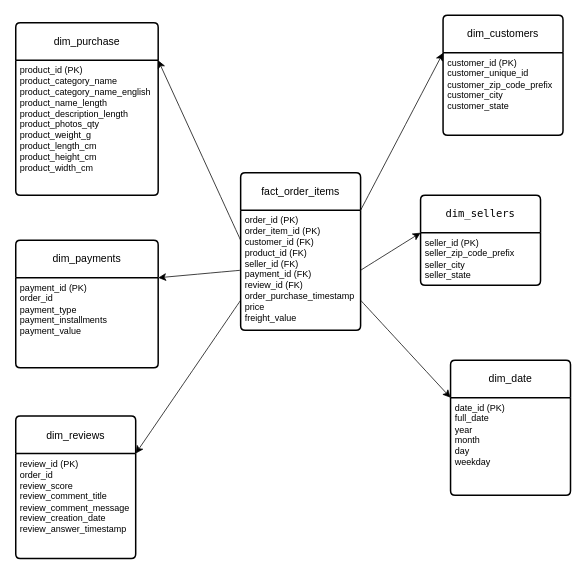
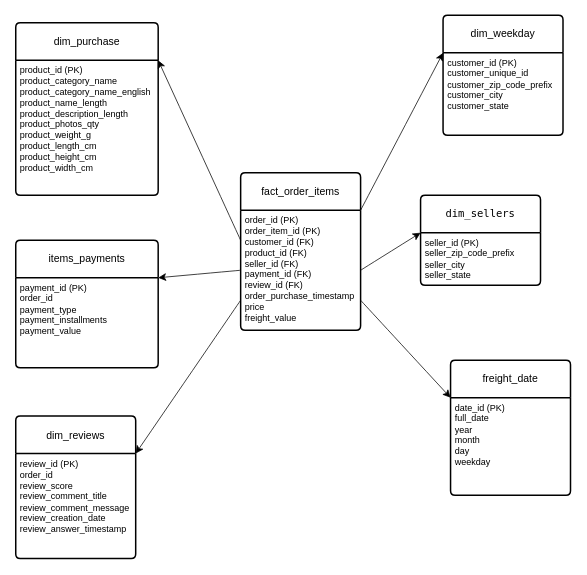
node "dim_customers": label "dim_customers" -> "dim_weekday"
node "dim_payments": label "dim_payments" -> "items_payments"
node "dim_date": label "dim_date" -> "freight_date"
